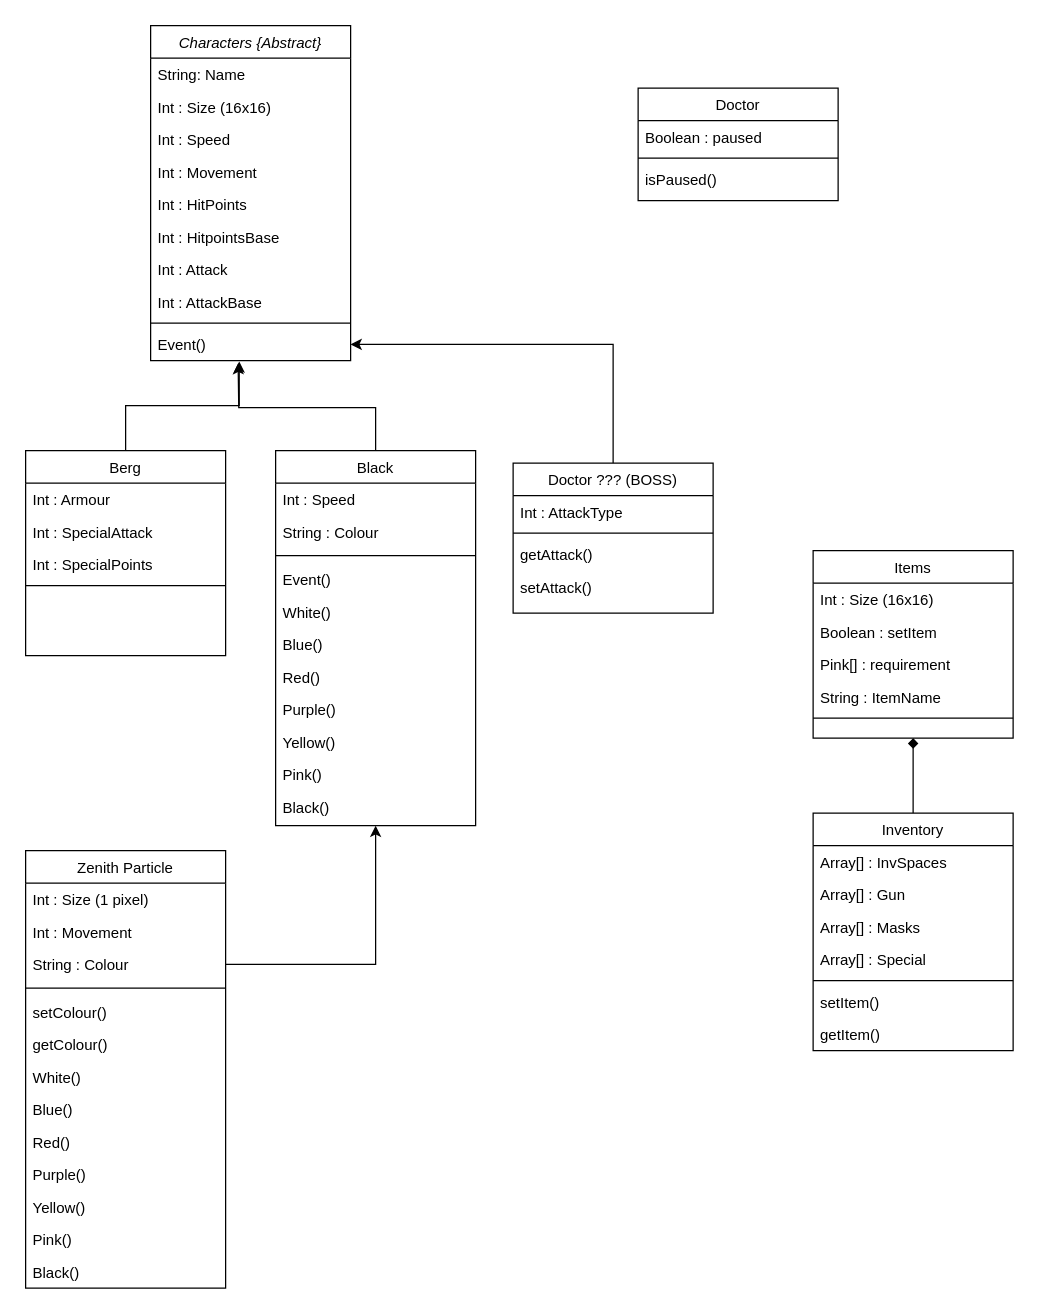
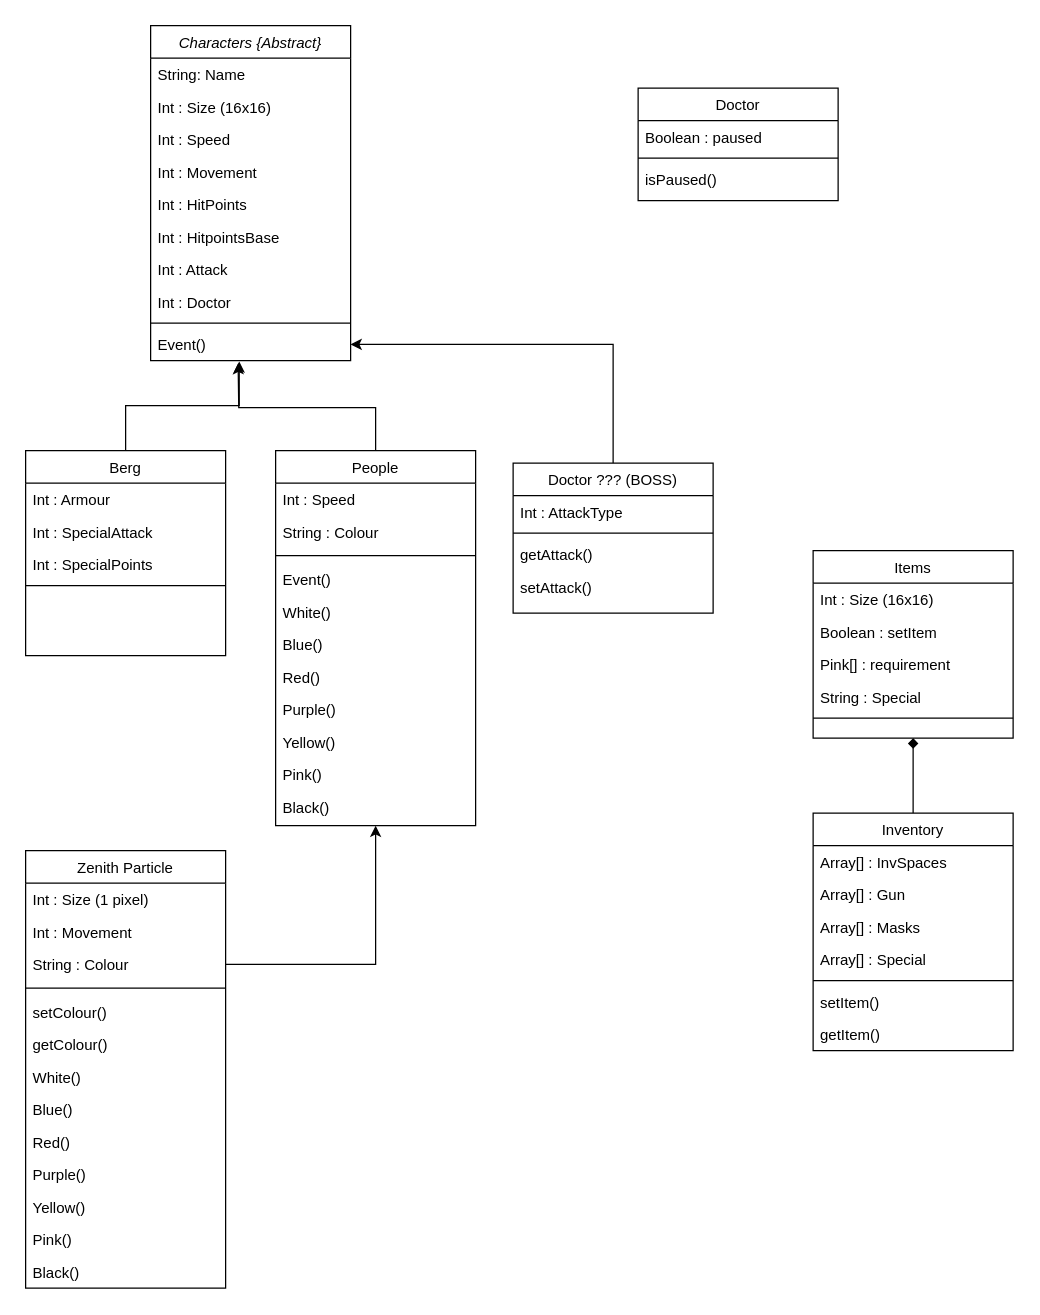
node "Int : AttackBase": label "Int : AttackBase" -> "Int : Doctor"
node "Black": label "Black" -> "People"
node "String : ItemName": label "String : ItemName" -> "String : Special"
